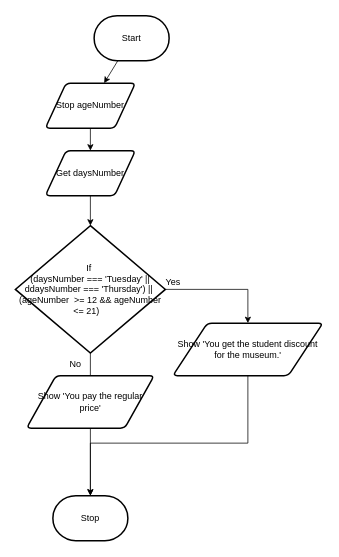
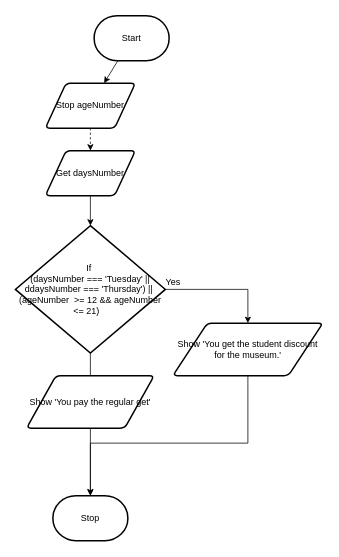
edge "Stop ageNumber" -> "Get daysNumber": style solid -> dashed
node "No": removed
node "Show 'You pay the regular price'": label "Show 'You pay the regular price'" -> "Show 'You pay the regular get'"
